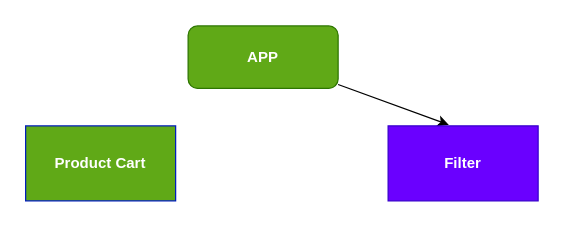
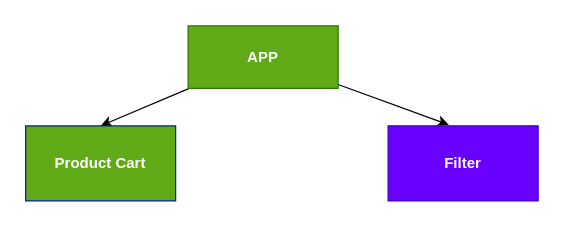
node "APP": shape rounded rectangle -> rectangle
edge "APP" -> "Product Cart": added
